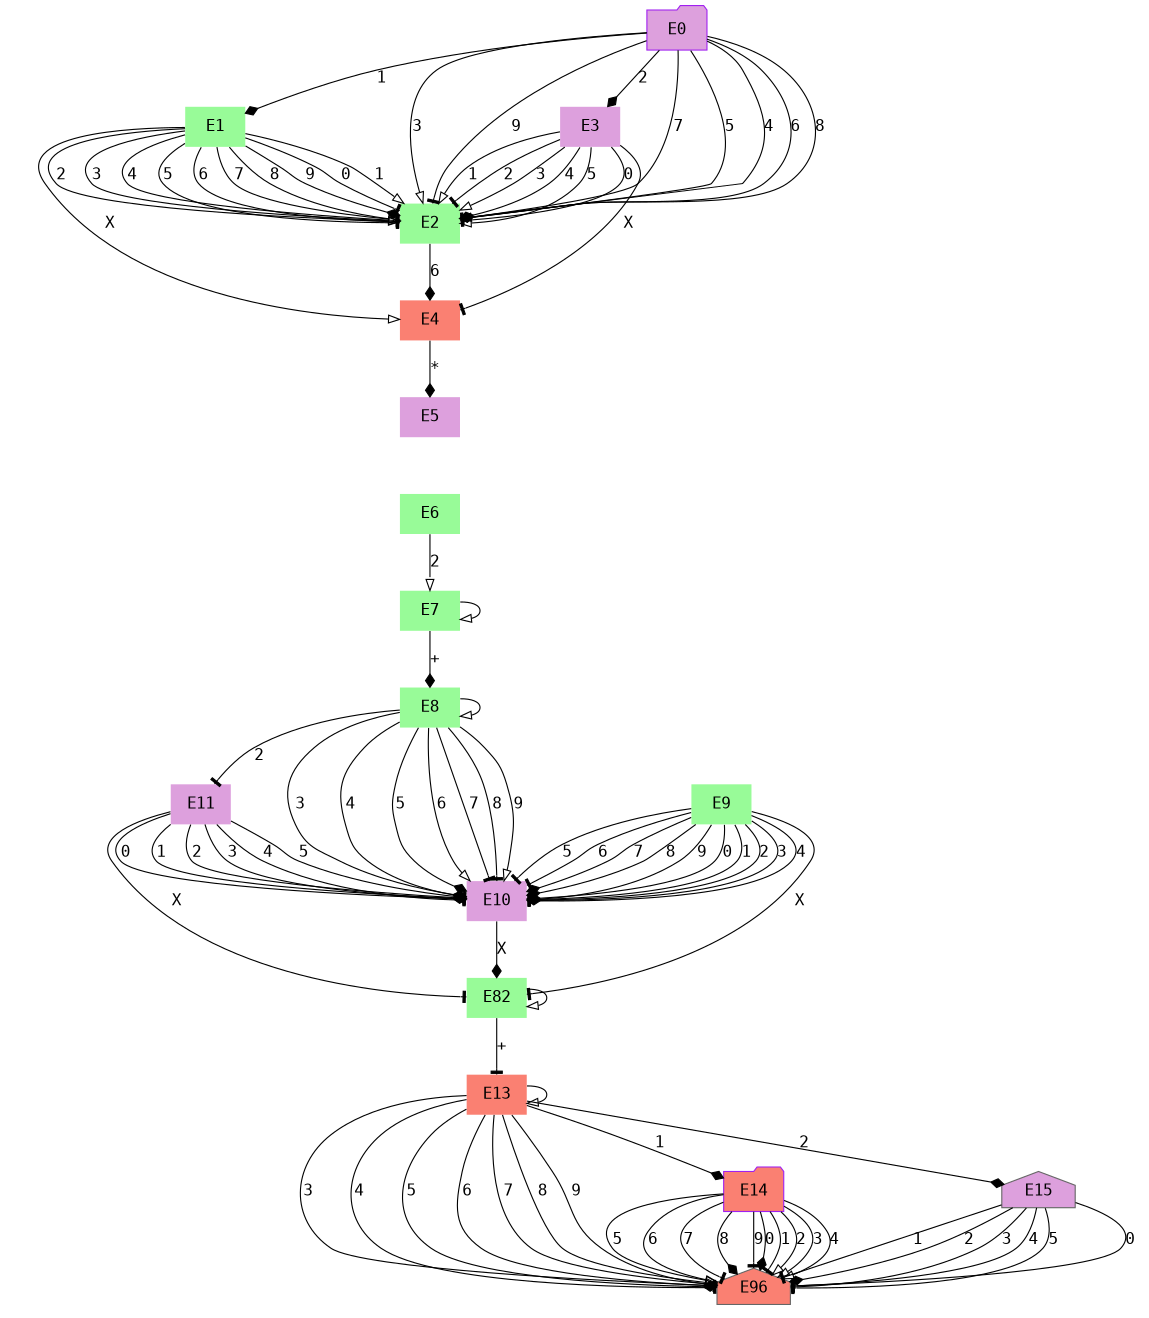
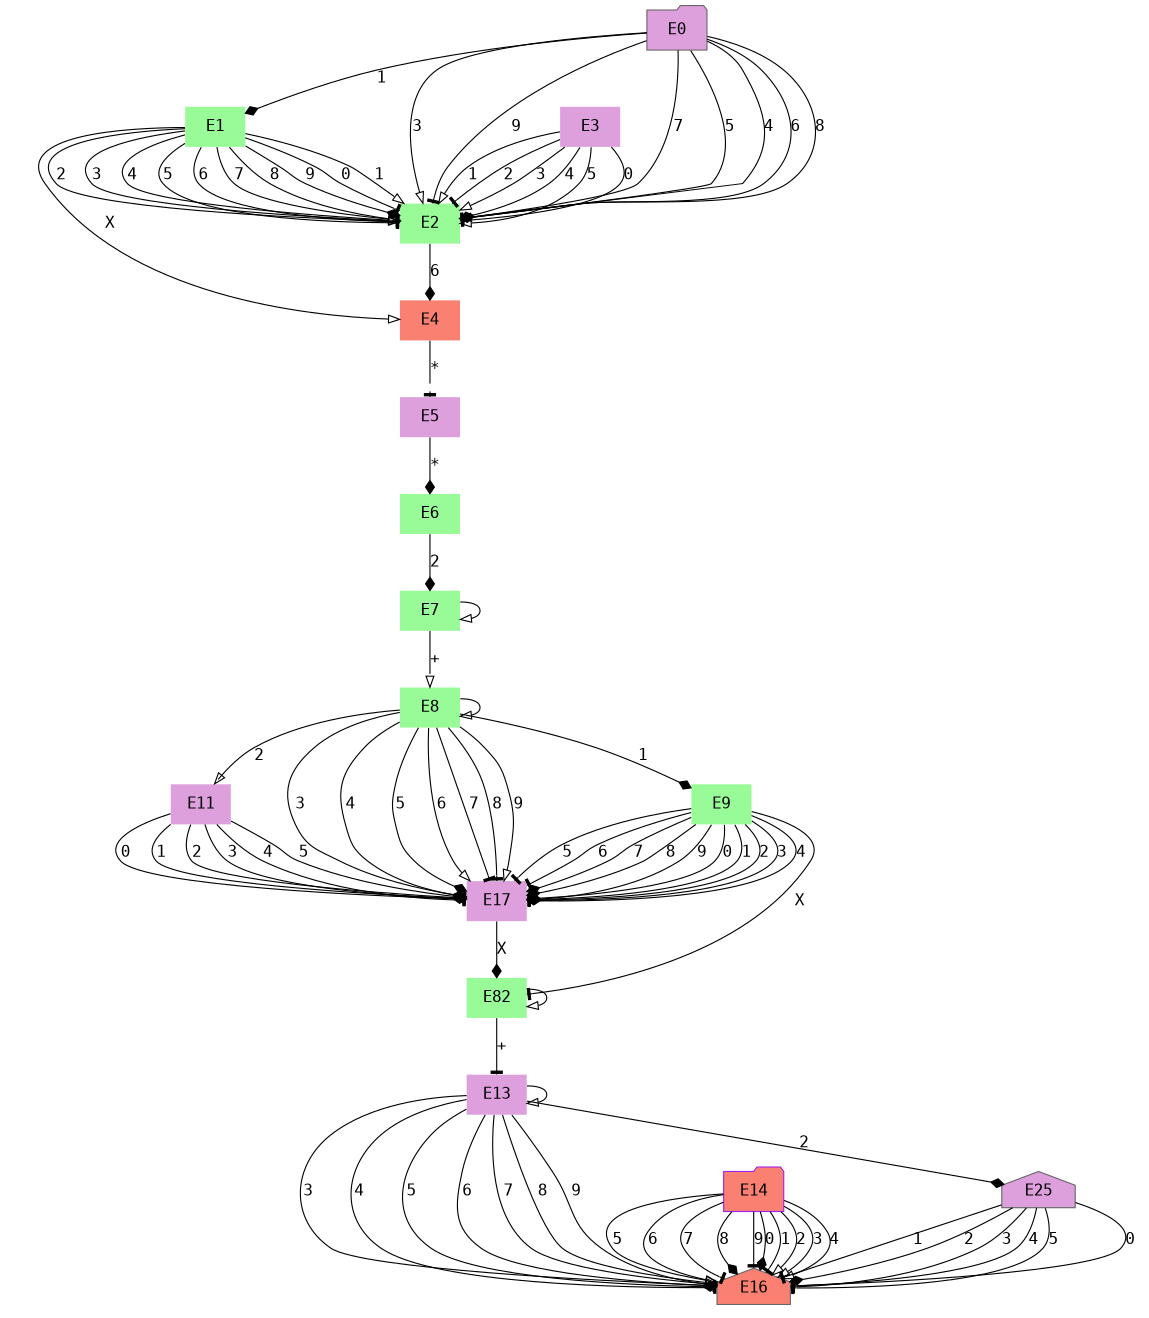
node "E0": color purple -> gray40
edge "E0" -> "E3": removed, label "2"
edge "E3" -> "E4": removed, label "X"
edge "E4" -> "E5": arrowhead diamond -> tee
edge "E5" -> "E6": added, label "*"
edge "E6" -> "E7": arrowhead onormal -> diamond
edge "E7" -> "E8": arrowhead diamond -> onormal
edge "E8" -> "E11": arrowhead tee -> onormal
edge "E8" -> "E9": added, label "1"
node "E10": label "E10" -> "E17"
edge "E11" -> "E82": removed, label "X"
node "E13": fillcolor salmon -> plum
edge "E13" -> "E14": removed, label "1"
node "E15": label "E15" -> "E25"
node "E96": label "E96" -> "E16"
